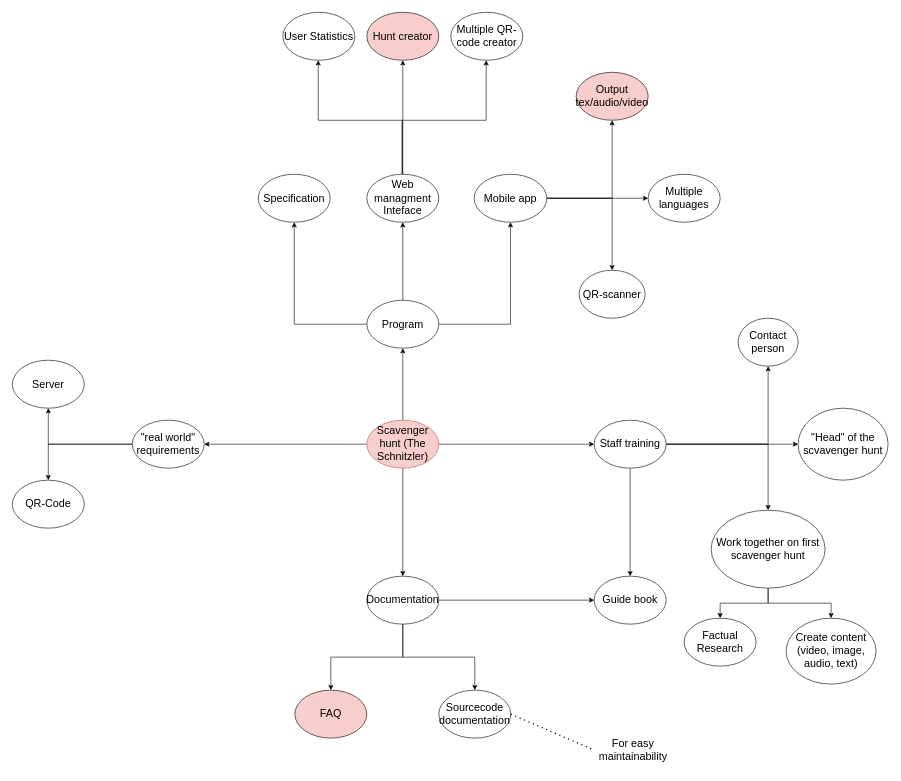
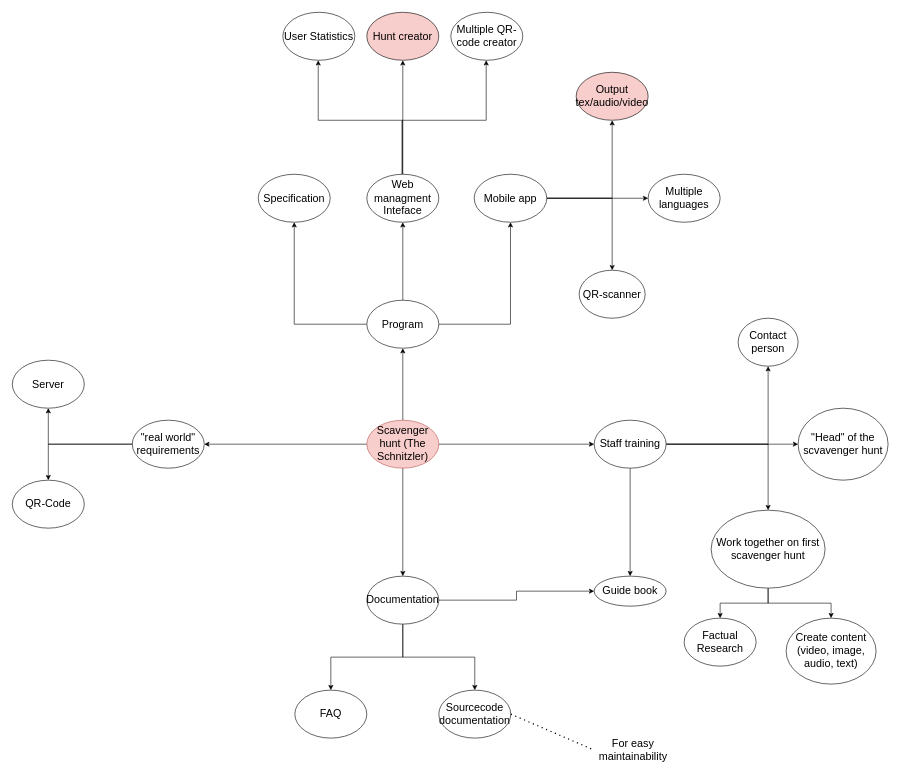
node "Guide book": size 72x48 -> 72x30
node "FAQ": fillcolor #f8cecc -> #ffffff
